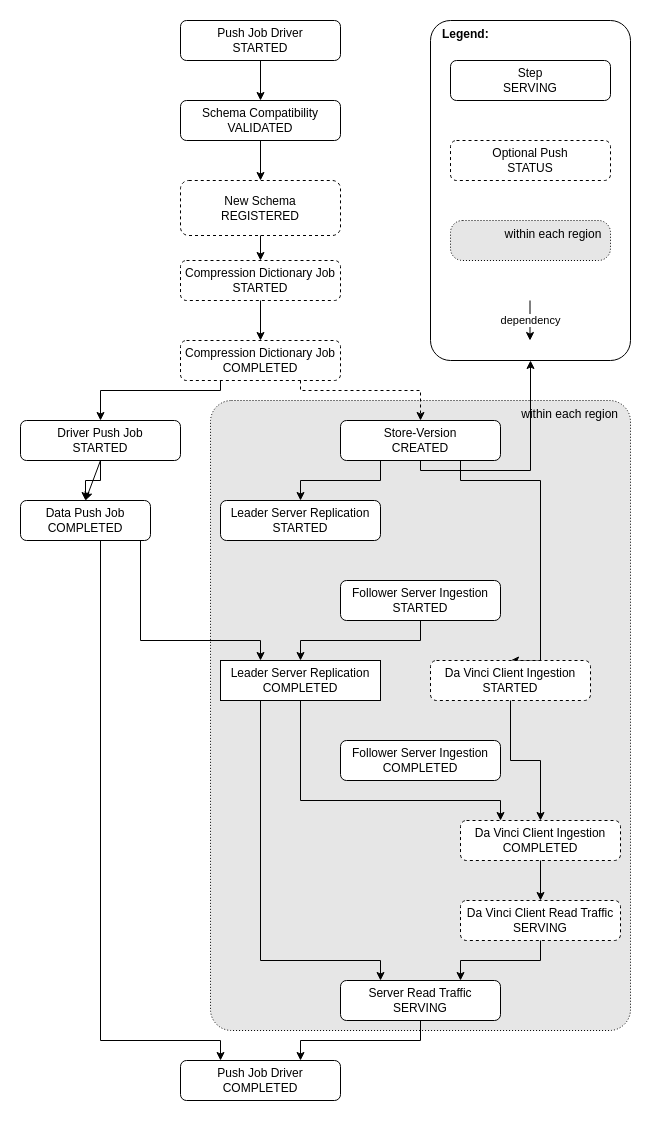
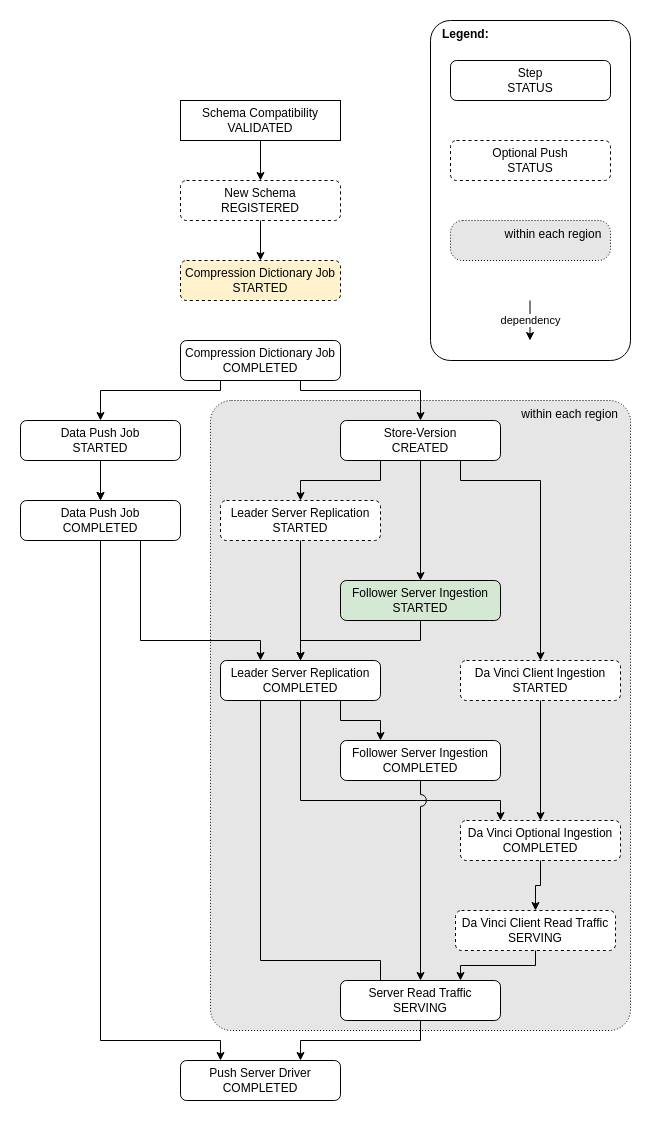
node "Push Job Driver STARTED": removed
edge "Push Job Driver STARTED" -> "Schema Compatibility VALIDATED": removed
node "Step SERVING": label "Step SERVING" -> "Step STATUS"
node "Schema Compatibility VALIDATED": shape rounded rectangle -> rectangle
node "New Schema REGISTERED": size 160x55 -> 160x40
node "Compression Dictionary Job STARTED": fillcolor #ffffff -> #fff2cc
edge "Compression Dictionary Job STARTED" -> "Compression Dictionary Job COMPLETED": removed
node "Compression Dictionary Job COMPLETED": style dashed -> solid
edge "Compression Dictionary Job COMPLETED" -> "Store-Version CREATED": style dashed -> solid
node "Driver Push Job STARTED": label "Driver Push Job STARTED" -> "Data Push Job STARTED"
edge "Store-Version CREATED" -> "Legend:": now "Store-Version CREATED" -> "Follower Server IngestionSTARTED"
node "Data Push JobCOMPLETED": size 130x40 -> 160x40
node "Leader Server ReplicationSTARTED": style solid -> dashed
edge "Leader Server ReplicationSTARTED" -> "Leader Server ReplicationCOMPLETED": added
node "Follower Server IngestionSTARTED": fillcolor #ffffff -> #d5e8d4
node "Leader Server ReplicationCOMPLETED": shape rectangle -> rounded rectangle
node "Da Vinci Client IngestionSTARTED": moved (511, 681) -> (541, 681)
edge "Leader Server ReplicationCOMPLETED" -> "Follower Server IngestionCOMPLETED": added
node "Da Vinci Client IngestionCOMPLETED": label "Da Vinci Client IngestionCOMPLETED" -> "Da Vinci Optional IngestionCOMPLETED"
edge "Follower Server IngestionCOMPLETED" -> "Server Read Traffic SERVING": added
node "Da Vinci Client Read Traffic SERVING": moved (541, 921) -> (536, 931)
edge "Leader Server ReplicationCOMPLETED" -> "Server Read Traffic SERVING": arrowhead classic -> none
node "Push Job Driver COMPLETED": label "Push Job Driver COMPLETED" -> "Push Server Driver COMPLETED"
